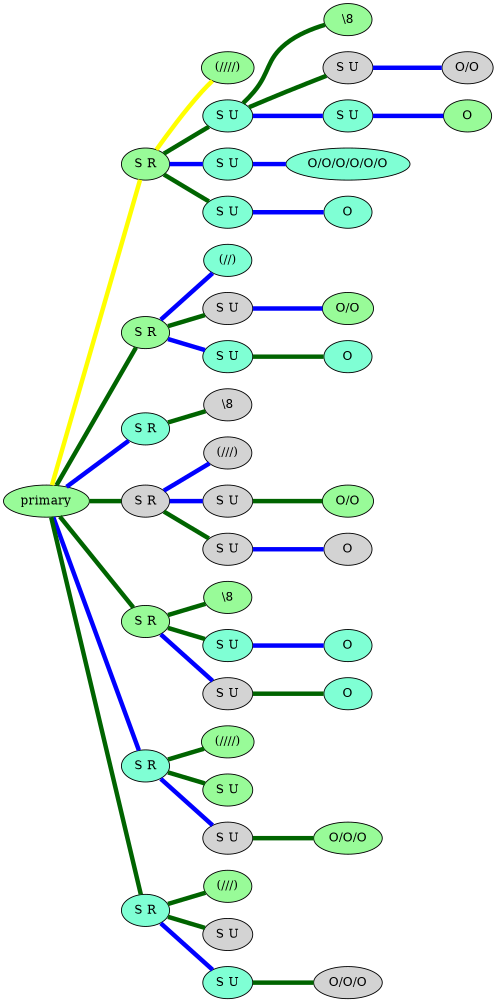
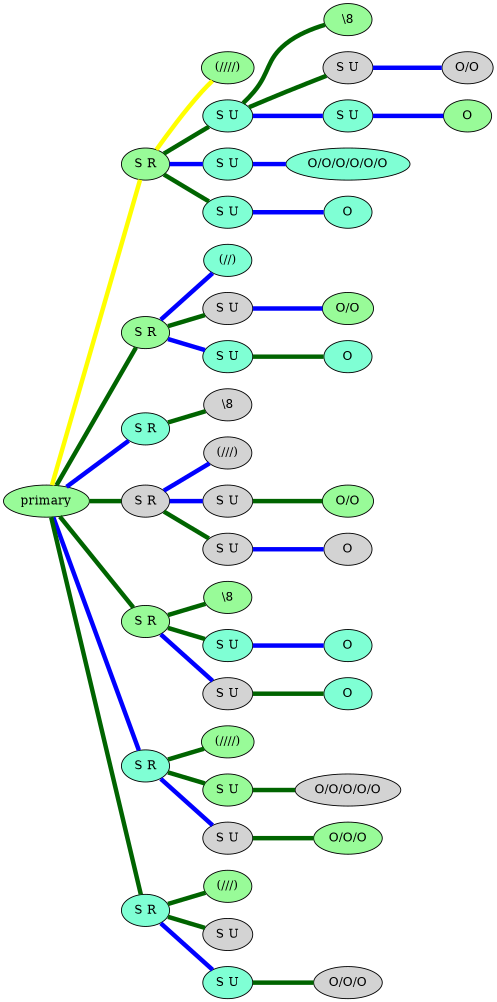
node "O/O/O/O/O": added
